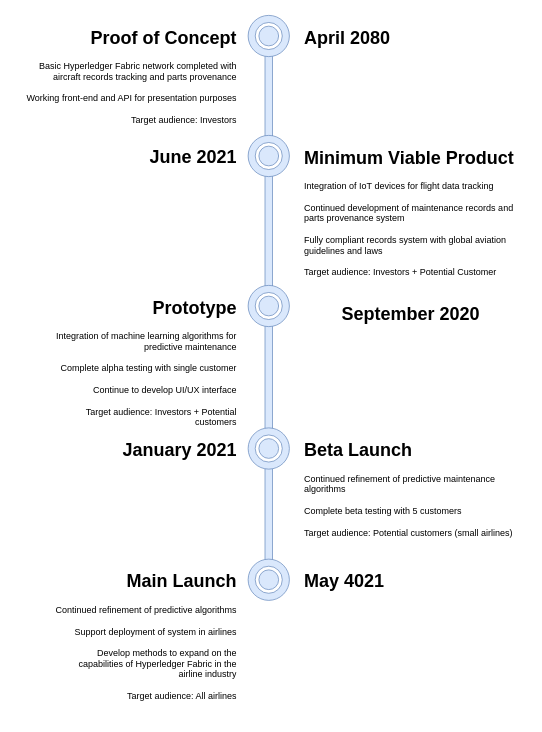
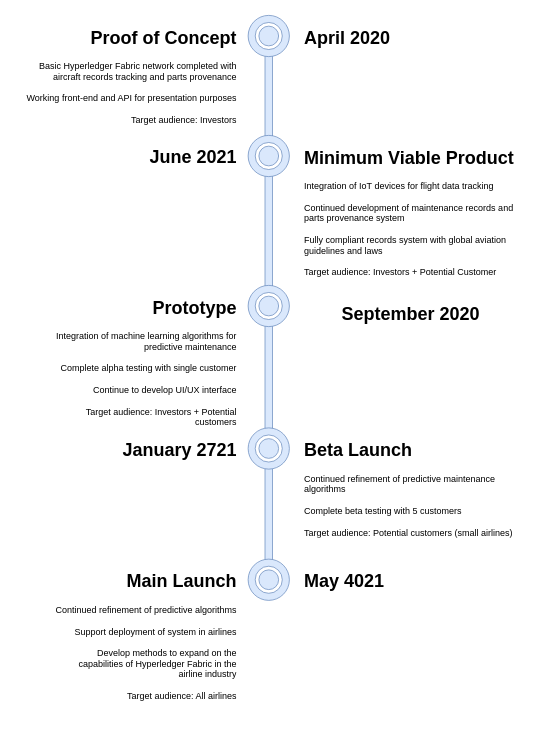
node "April 2080": label "April 2080" -> "April 2020"
node "January 2021": label "January 2021" -> "January 2721"
